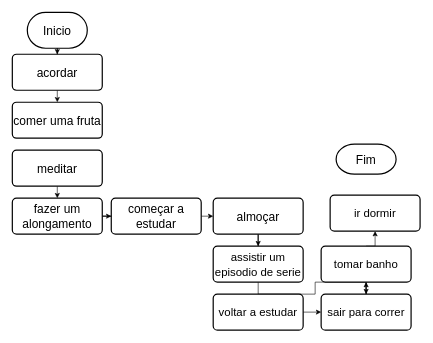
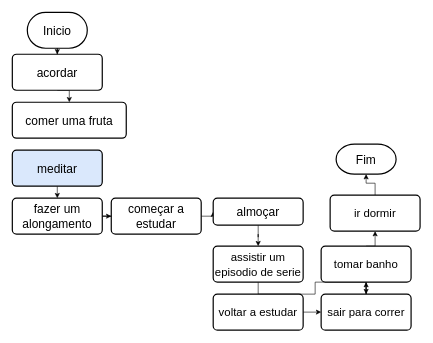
node "comer uma fruta": size 90x36 -> 114x36
node "meditar": fillcolor #ffffff -> #dae8fc
edge "ir dormir" -> "Fim": added
node "almoçar": size 90x36 -> 90x27
